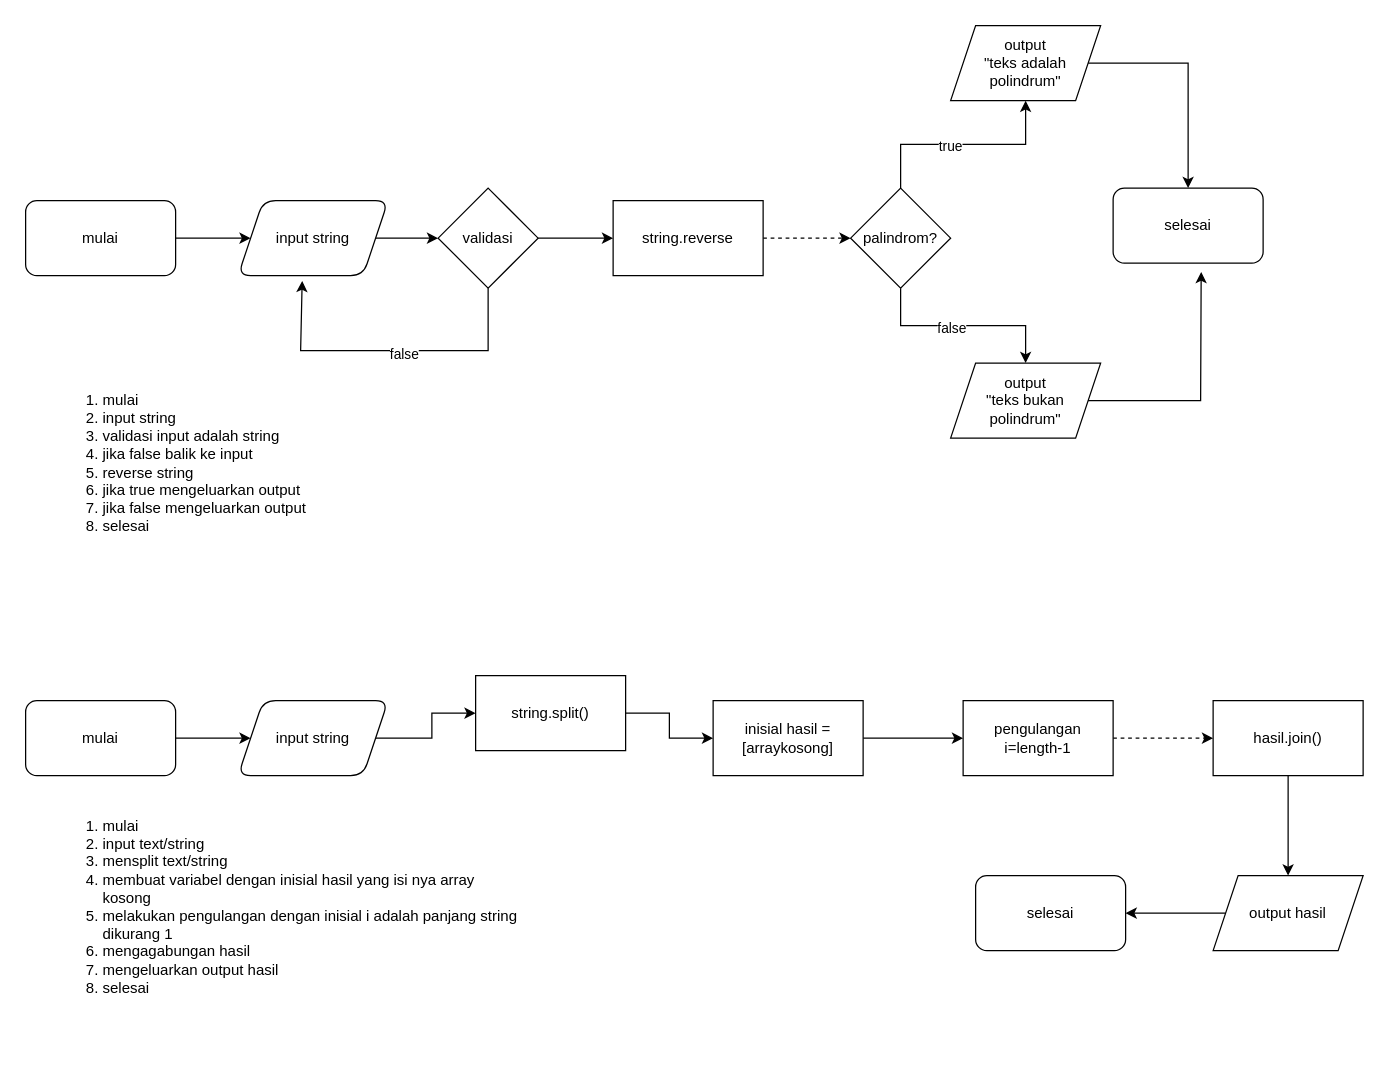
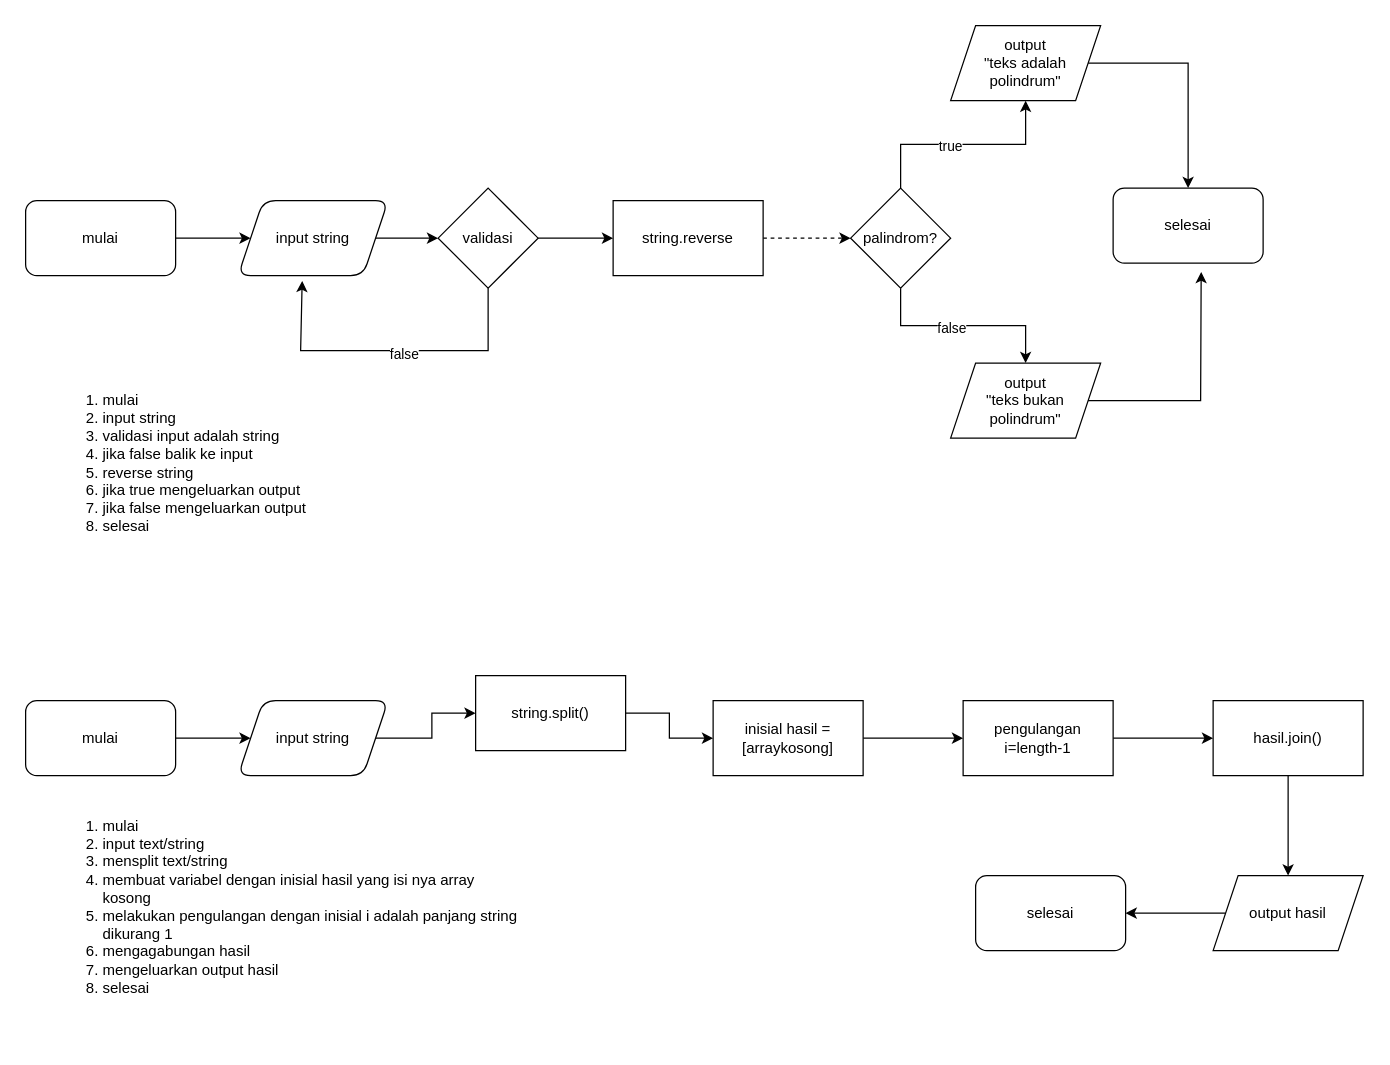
edge "pengulangan i=length-1" -> "hasil.join()": style dashed -> solid
